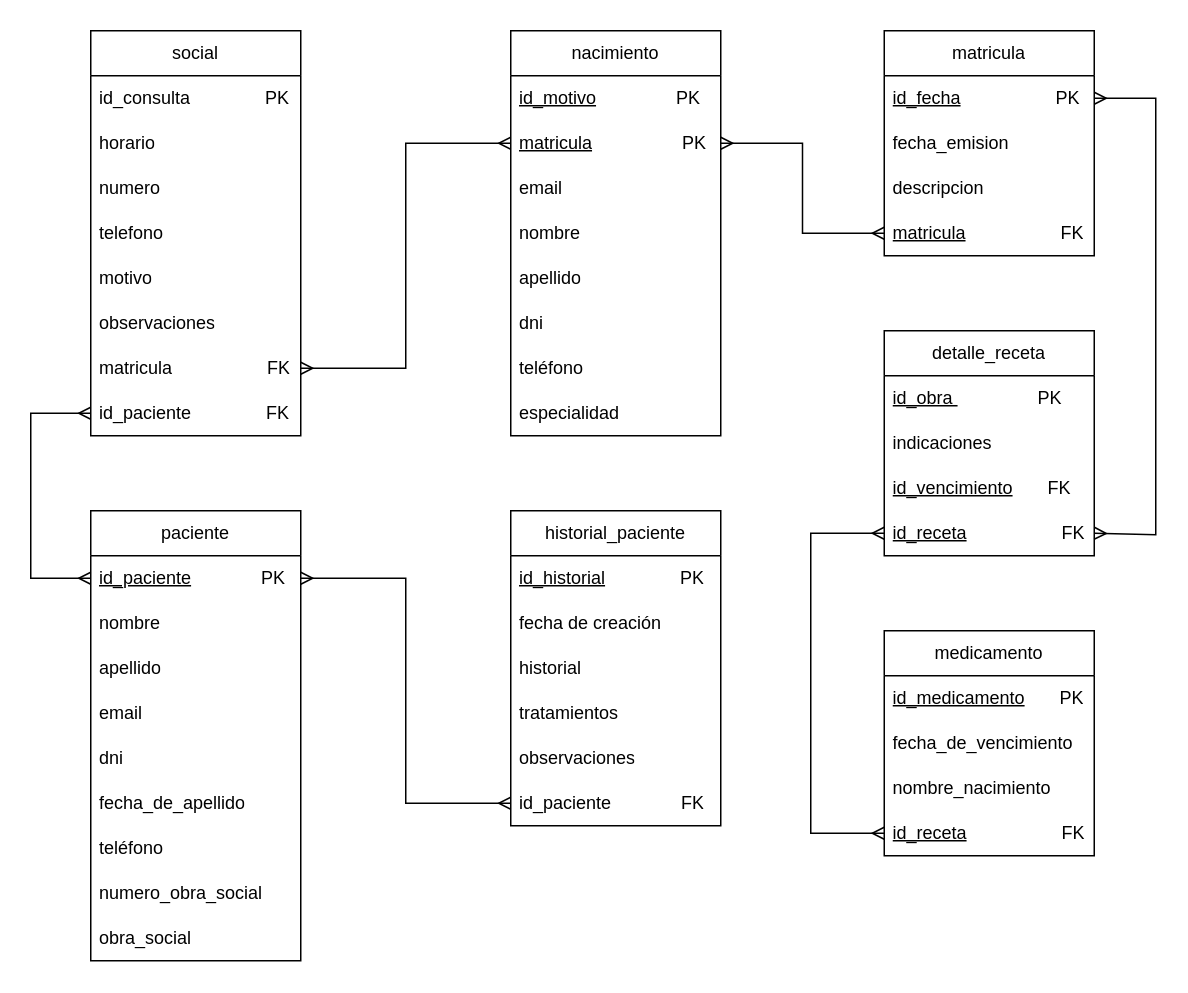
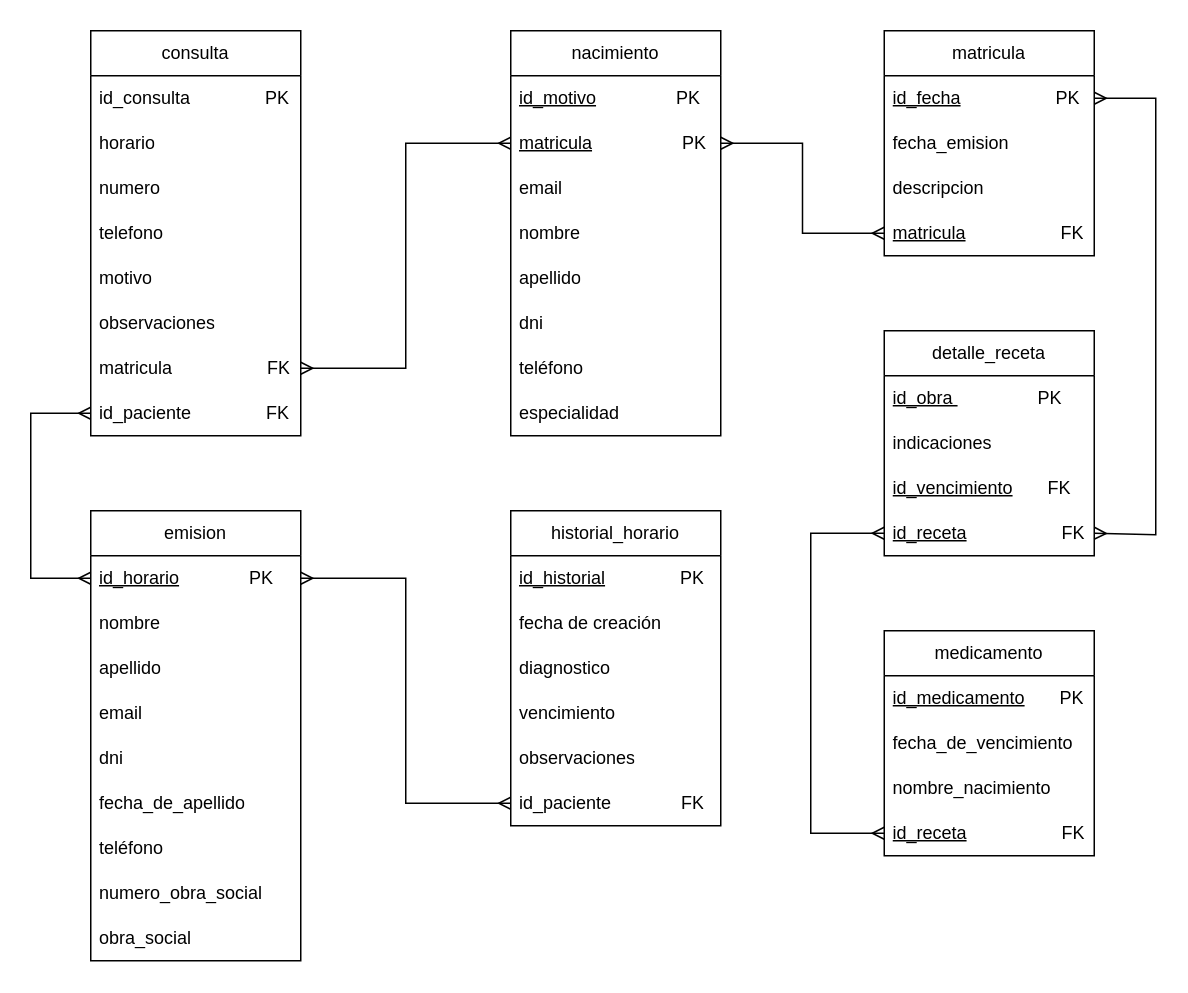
node "social": label "social" -> "consulta"
node "paciente": label "paciente" -> "emision"
node "historial_paciente": label "historial_paciente" -> "historial_horario"
node "id_paciente PK": label "id_paciente PK" -> "id_horario PK"
node "historial": label "historial" -> "diagnostico"
node "tratamientos": label "tratamientos" -> "vencimiento"
